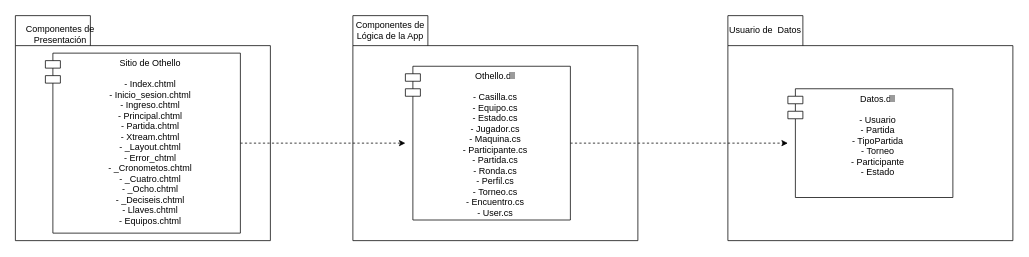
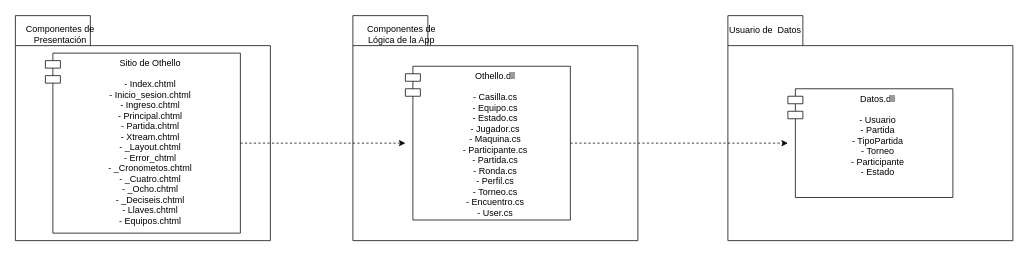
node "Componentes de Lógica de la App": moved (390, 30) -> (402, 34)
